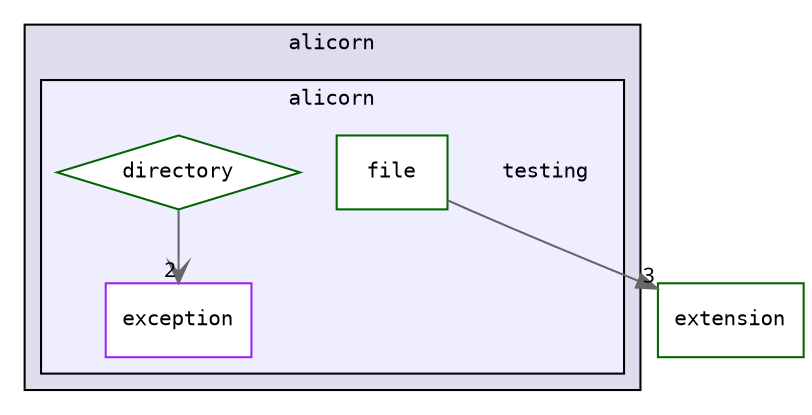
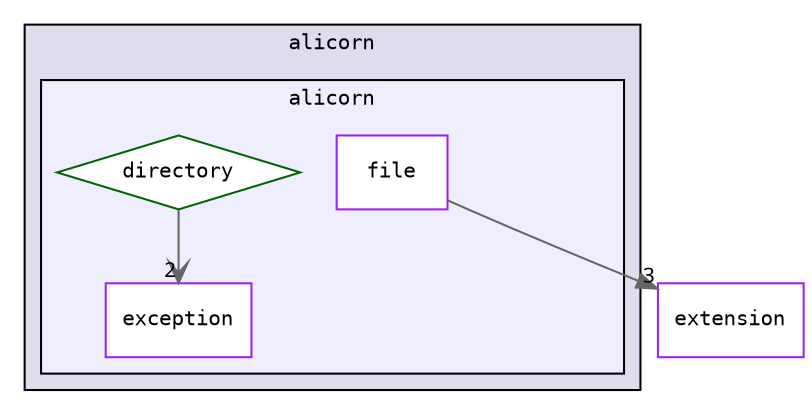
node "file": color darkgreen -> purple
node "testing": removed
node "extension": color darkgreen -> purple
